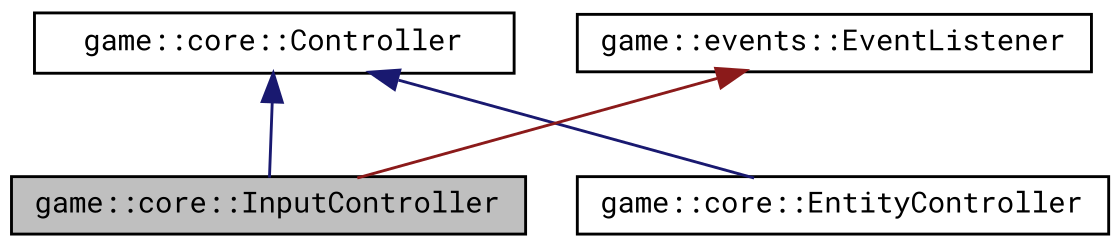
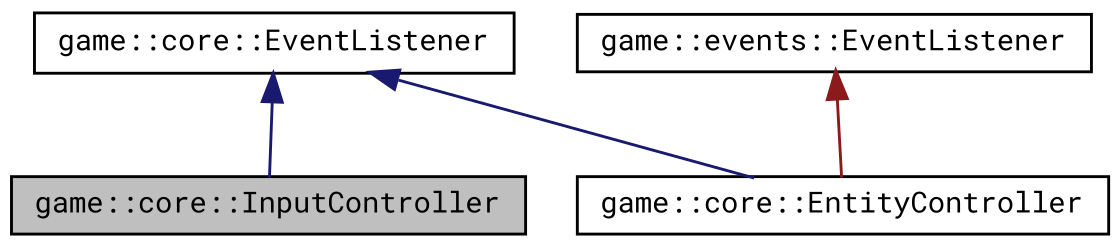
node "game::core::Controller": label "game::core::Controller" -> "game::core::EventListener"
edge "game::core::InputController" -> "game::events::EventListener": now "game::core::EntityController" -> "game::events::EventListener"
